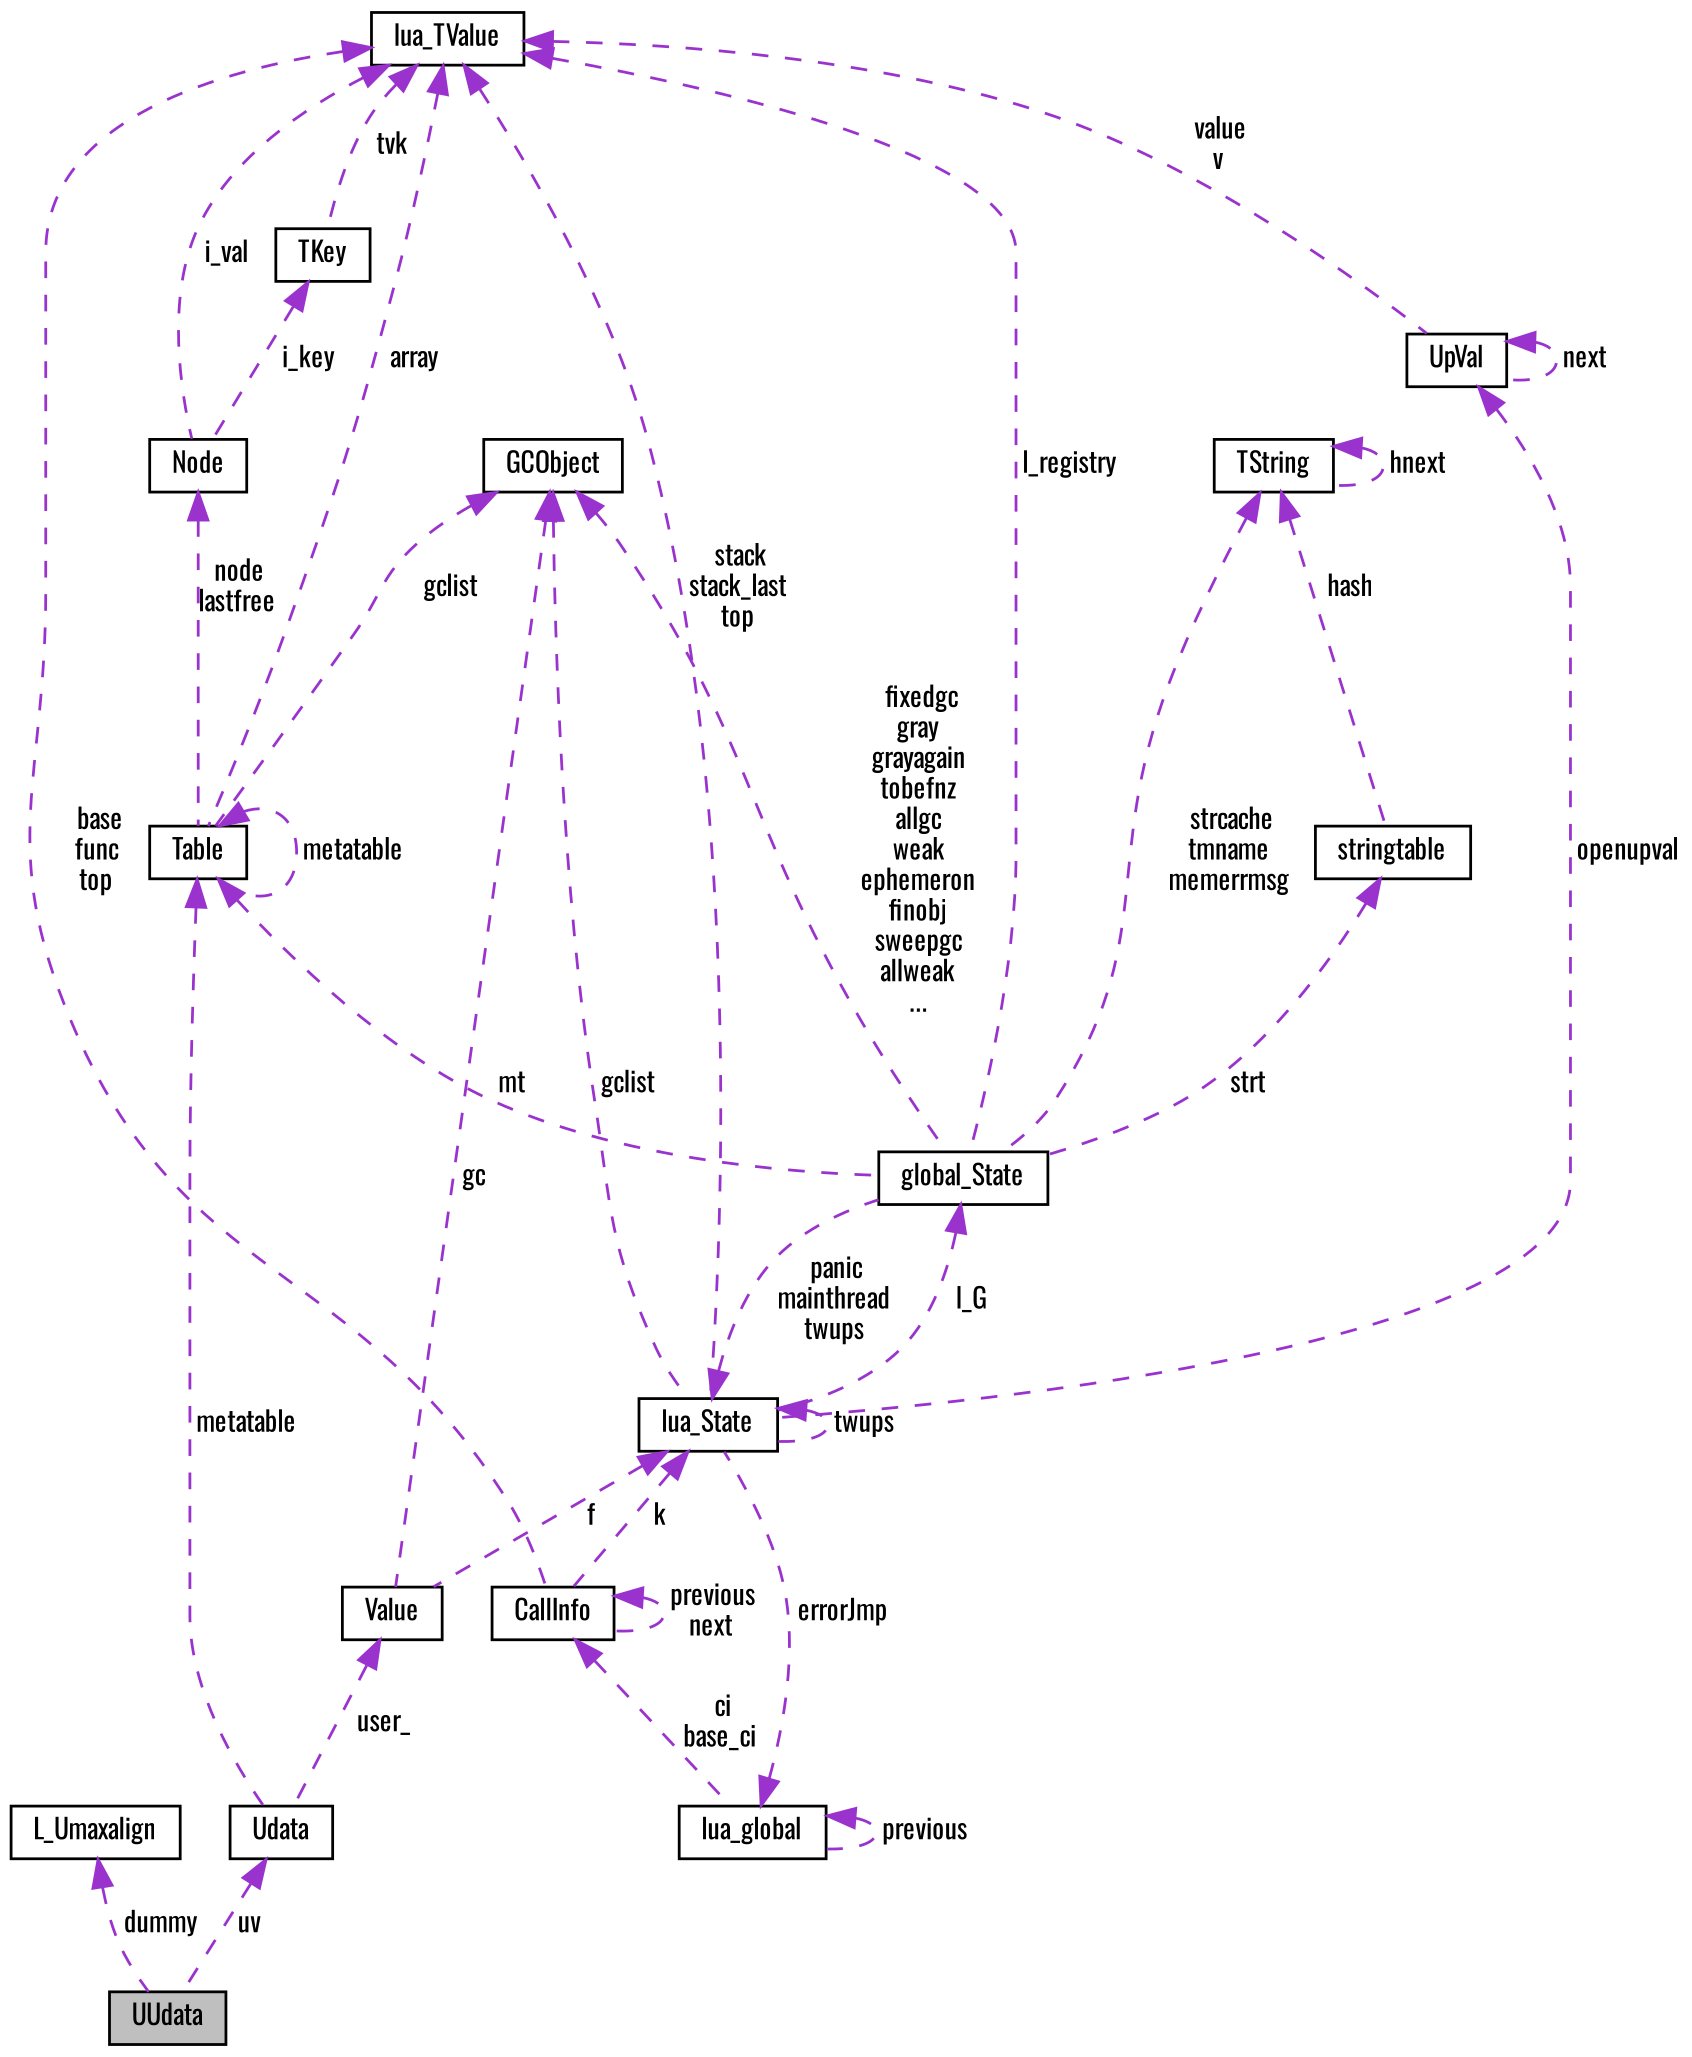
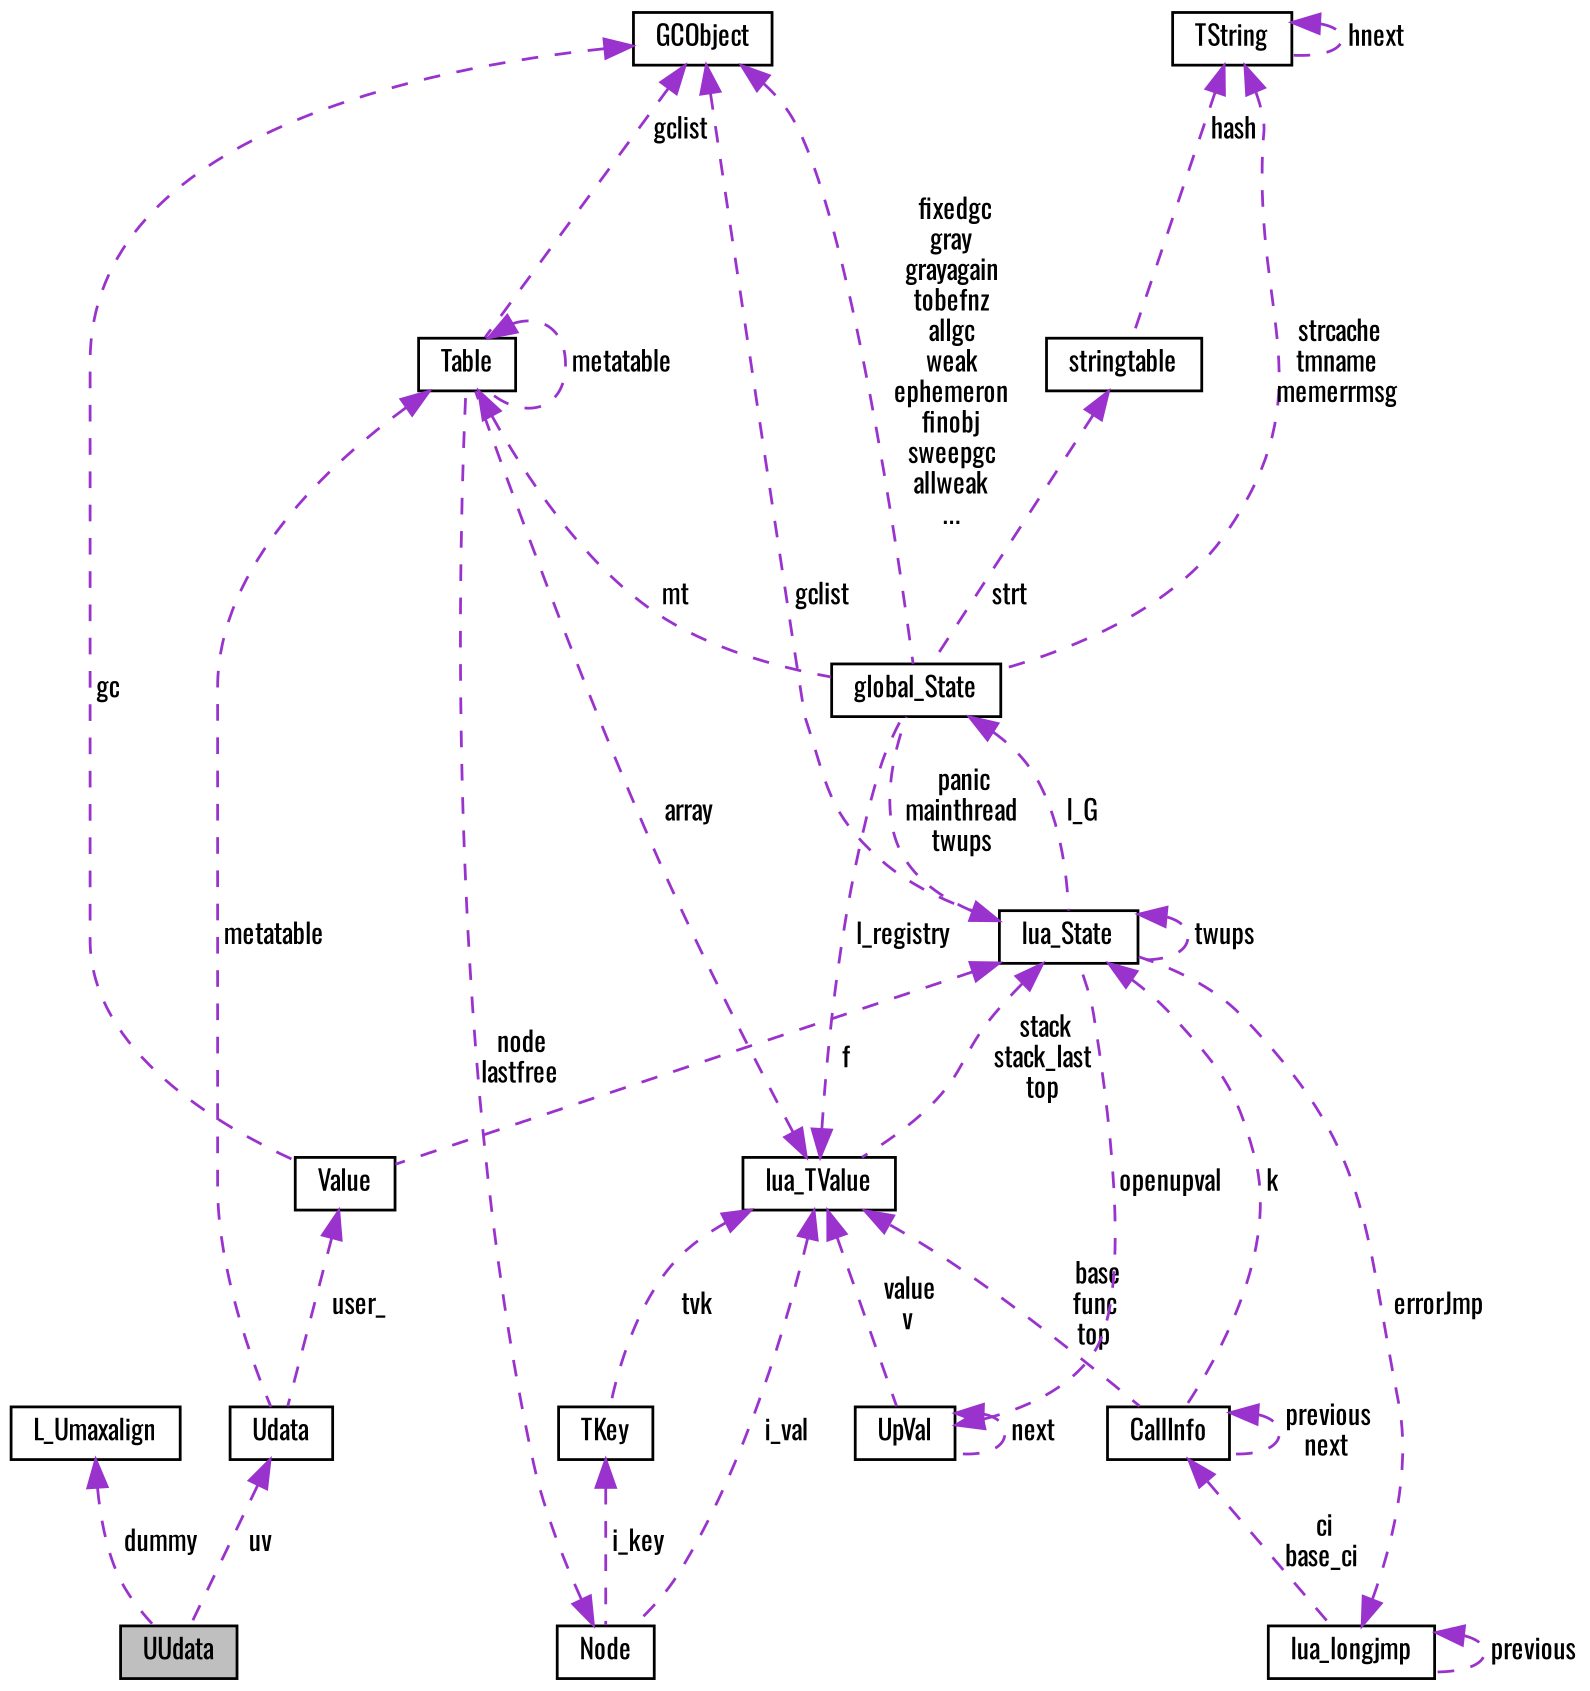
edge "lua_State" -> "lua_TValue": reversed
node "lua_global": label "lua_global" -> "lua_longjmp"
